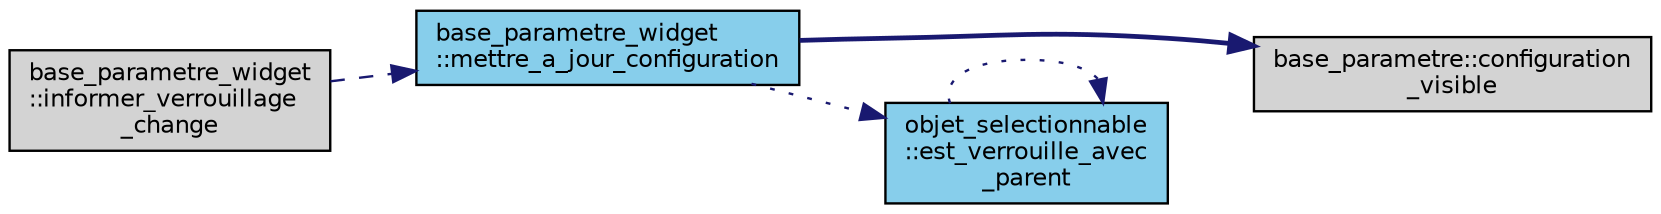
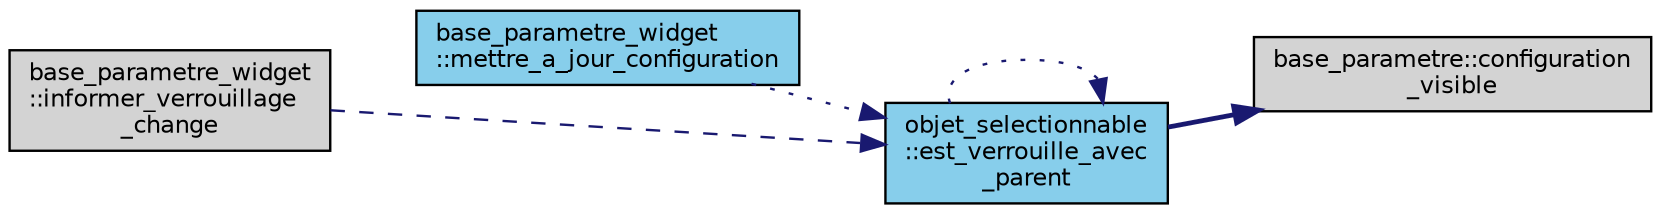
edge "base_parametre_widget ::mettre_a_jour_configuration" -> "base_parametre::configuration _visible": now "objet_selectionnable ::est_verrouille_avec _parent" -> "base_parametre::configuration _visible"
edge "base_parametre_widget ::informer_verrouillage _change" -> "base_parametre_widget ::mettre_a_jour_configuration": now "base_parametre_widget ::informer_verrouillage _change" -> "objet_selectionnable ::est_verrouille_avec _parent"
